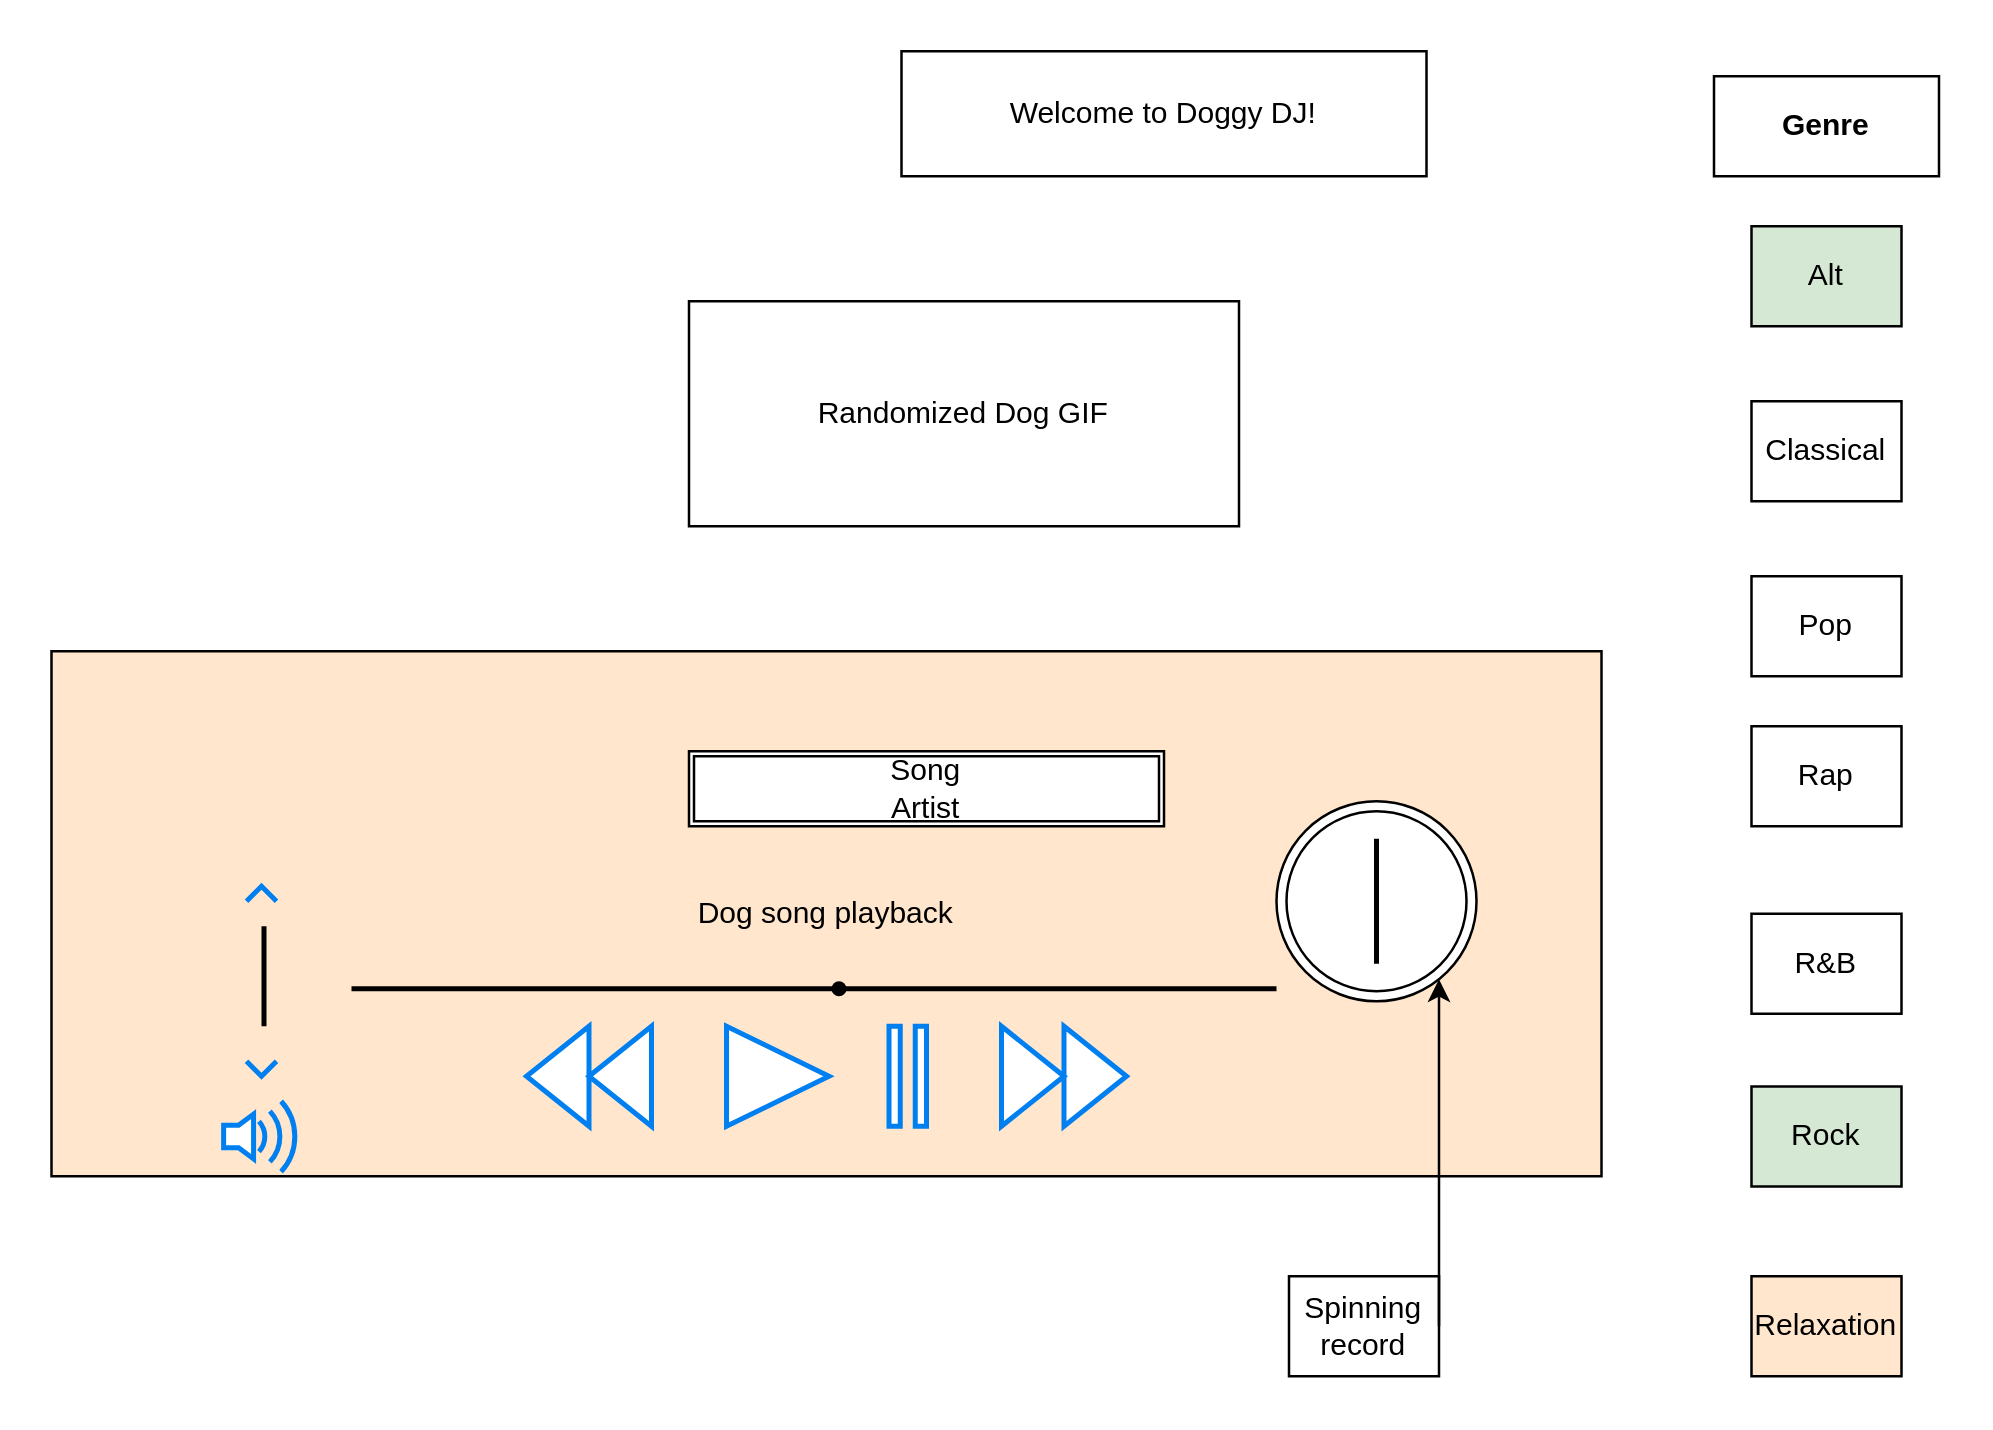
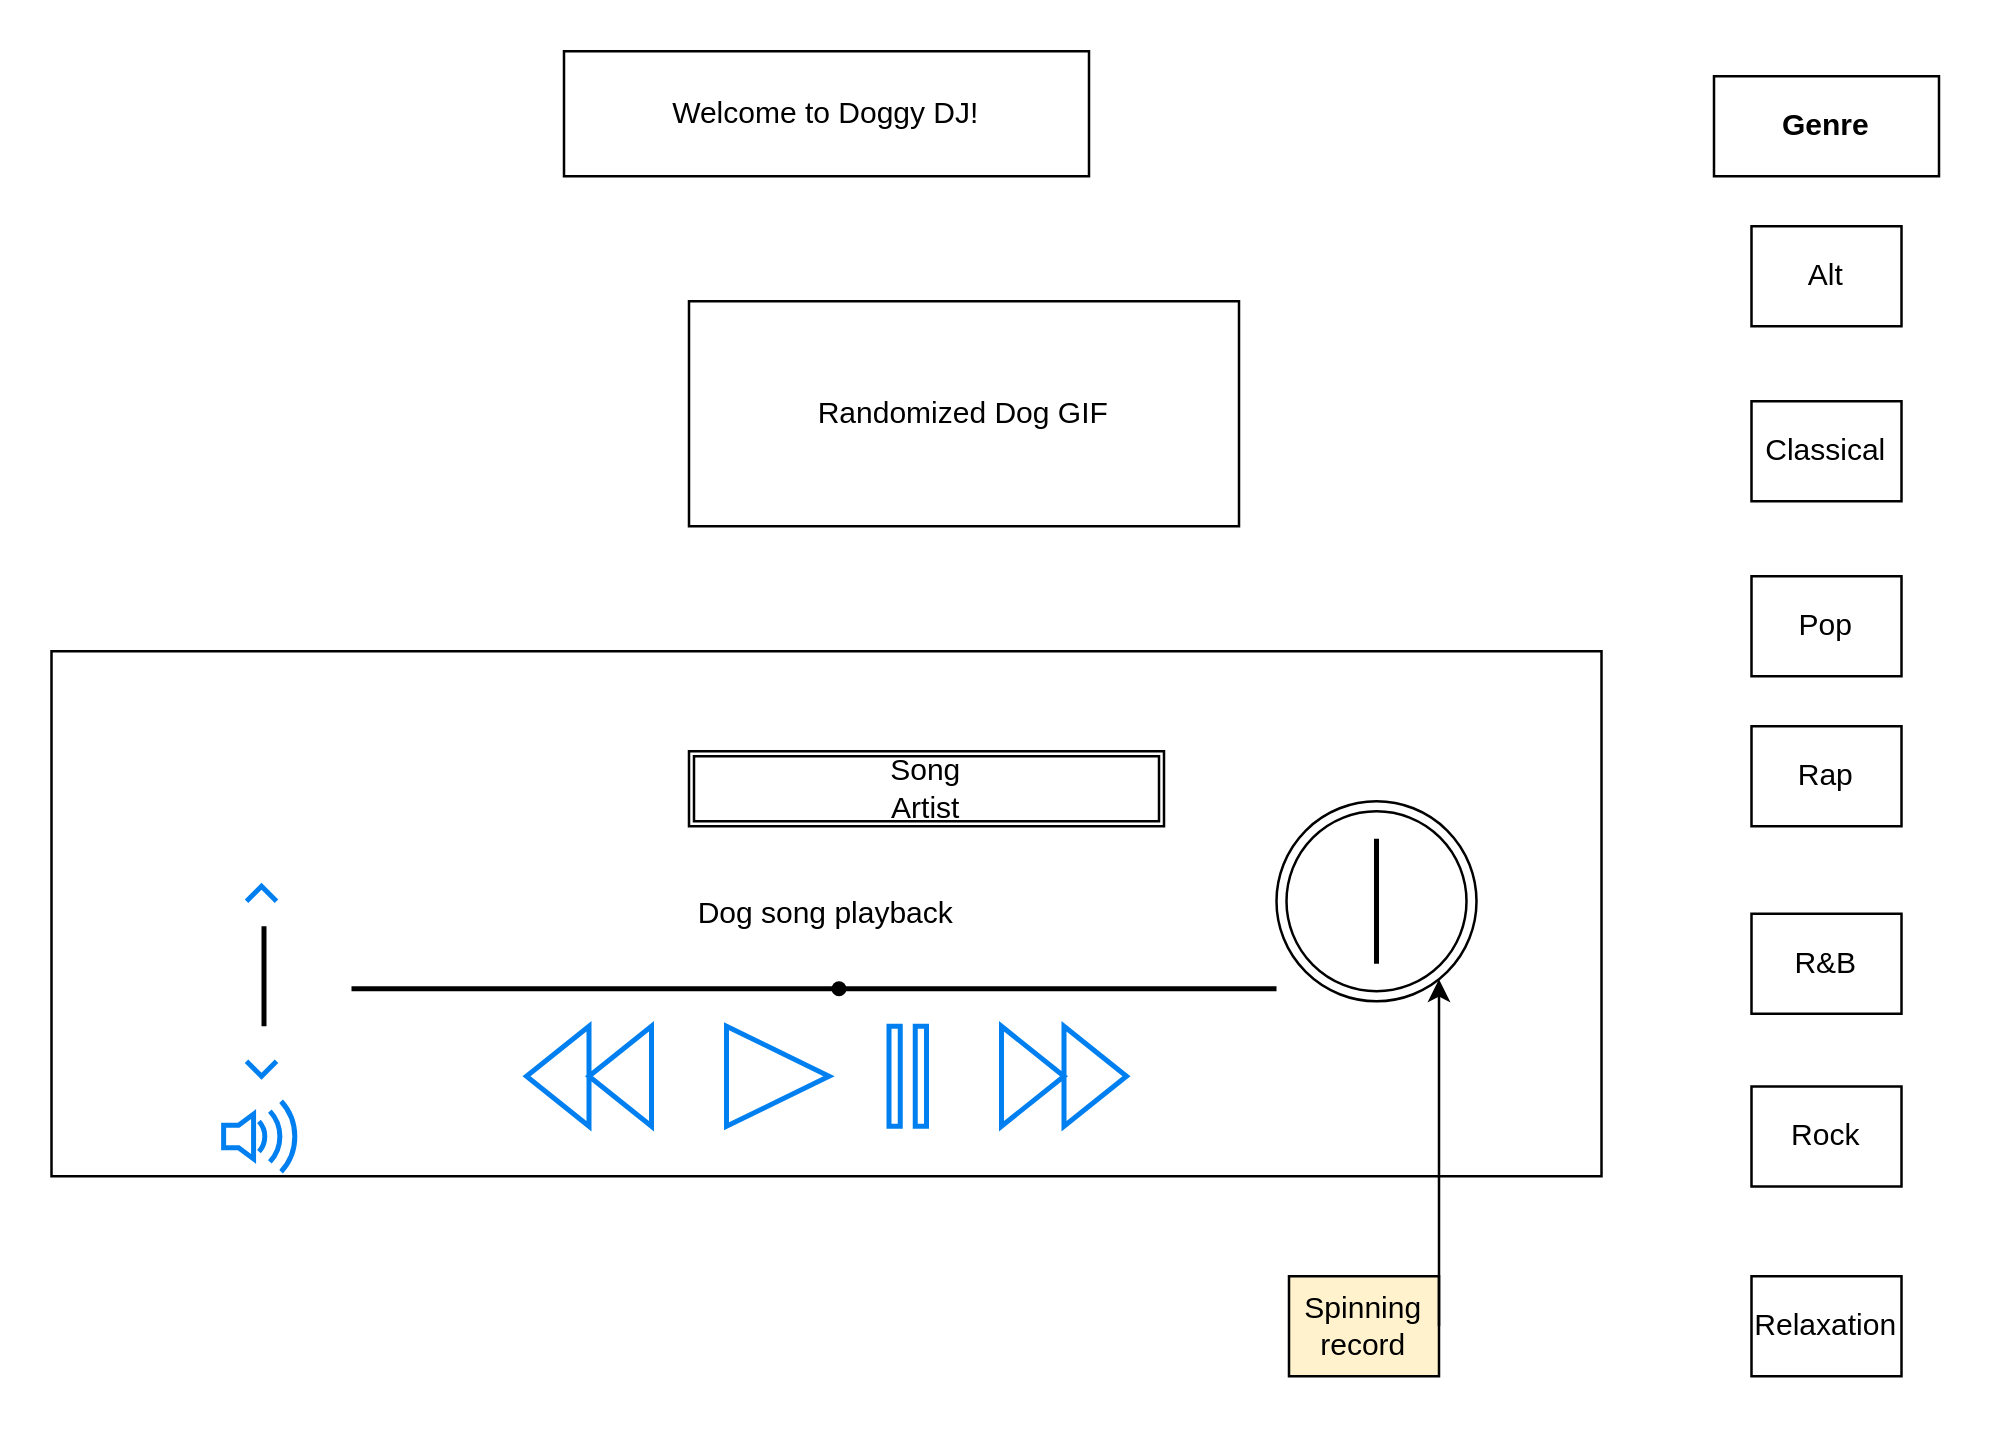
node "Welcome to Doggy DJ!": moved (1164, 114) -> (826, 114)
node "Alt": fillcolor #d5e8d4 -> #ffffff
node "Dog song playback": fillcolor #ffe6cc -> #ffffff
node "Rock": fillcolor #d5e8d4 -> #ffffff
node "Spinning record": fillcolor #ffffff -> #fff2cc
node "Relaxation": fillcolor #ffe6cc -> #ffffff
